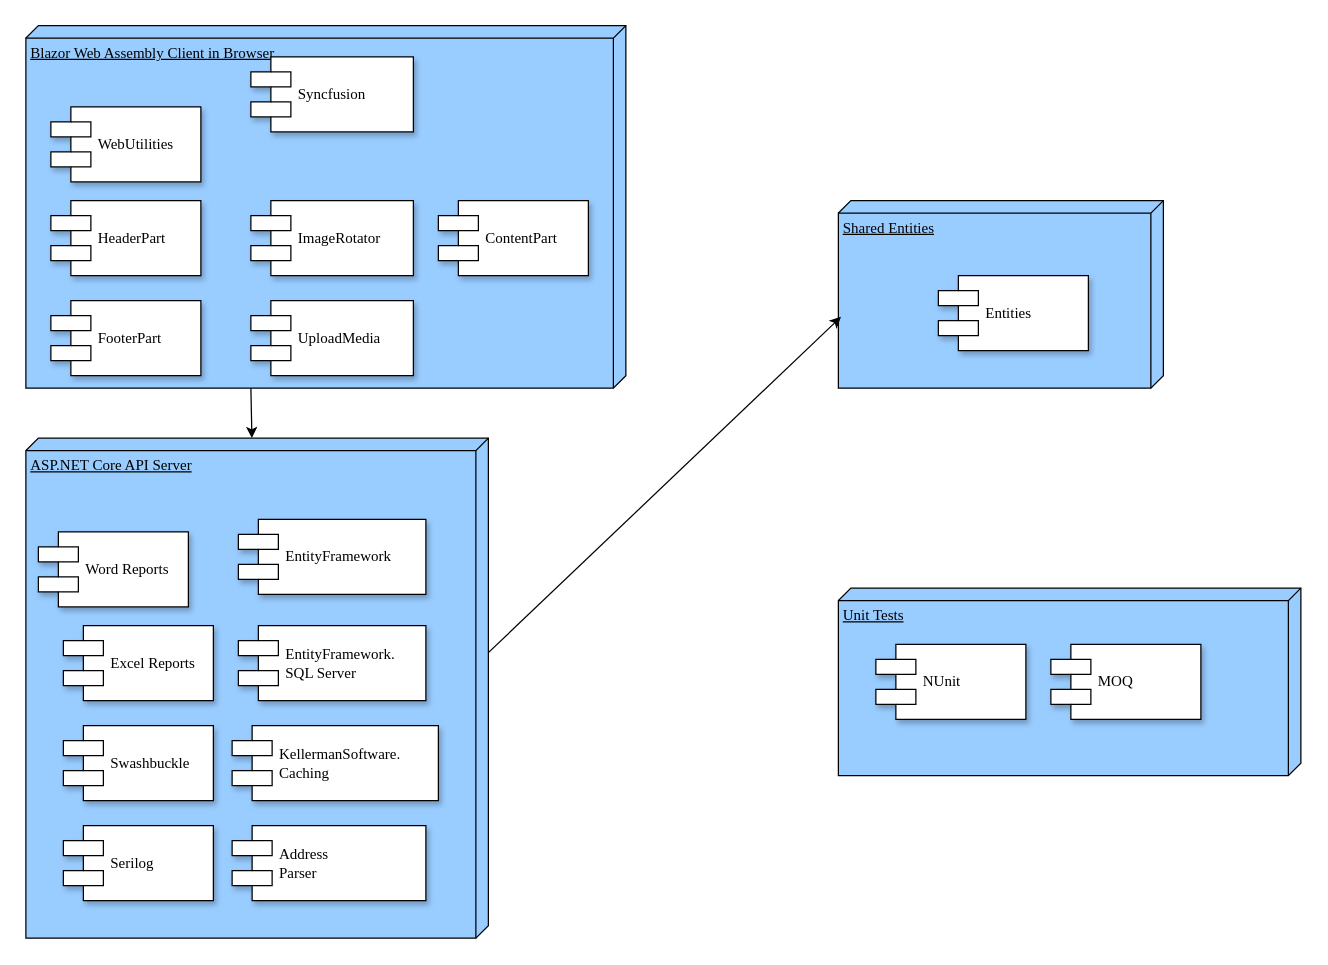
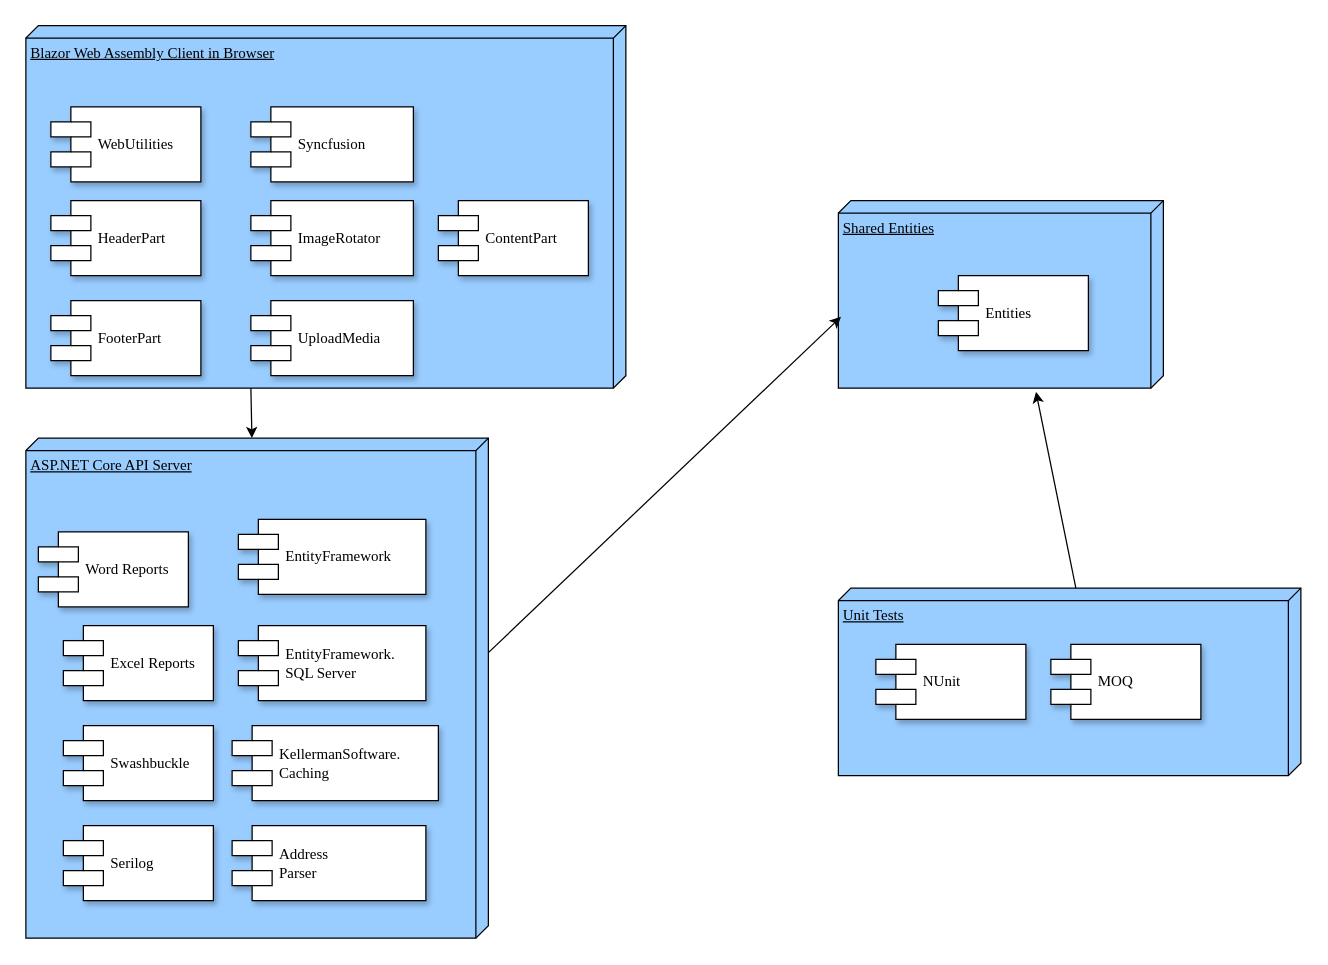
node "Syncfusion": moved (332, 94) -> (332, 144)
edge "Unit Tests" -> "Shared Entities": added
